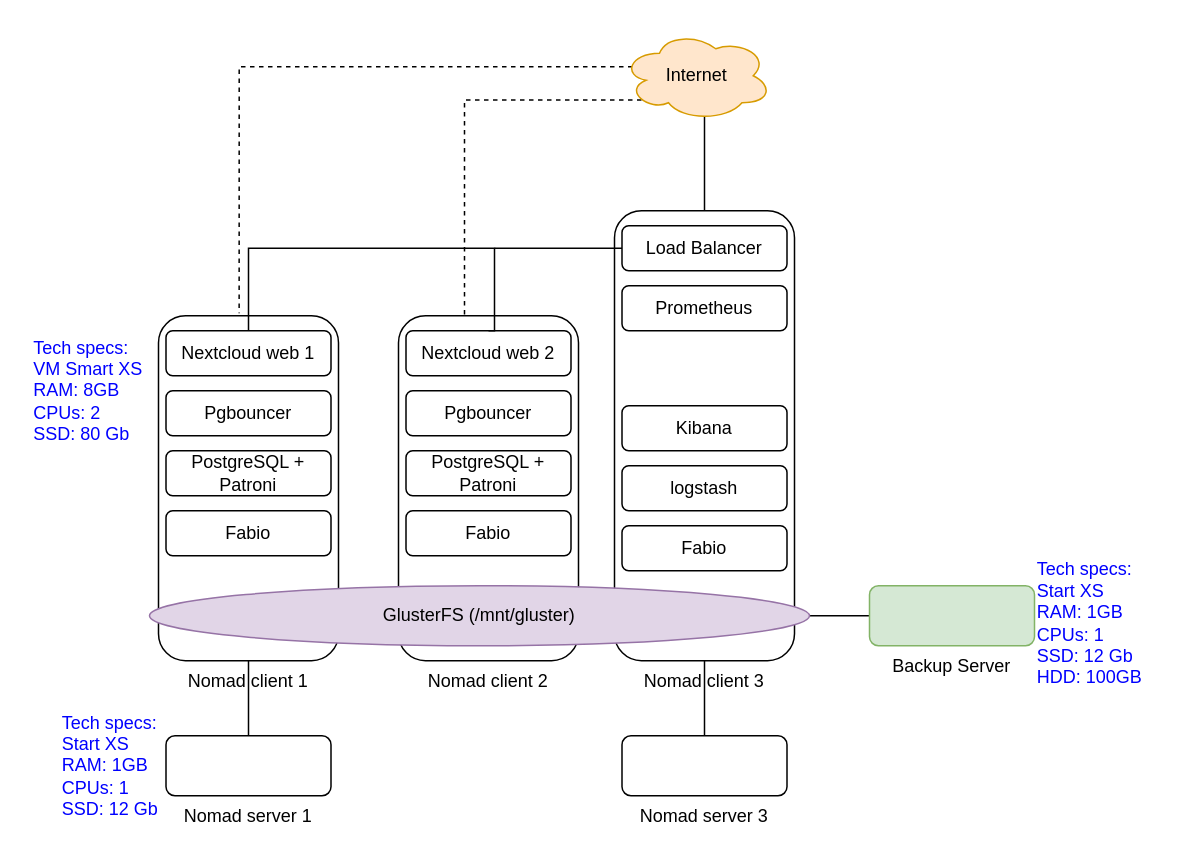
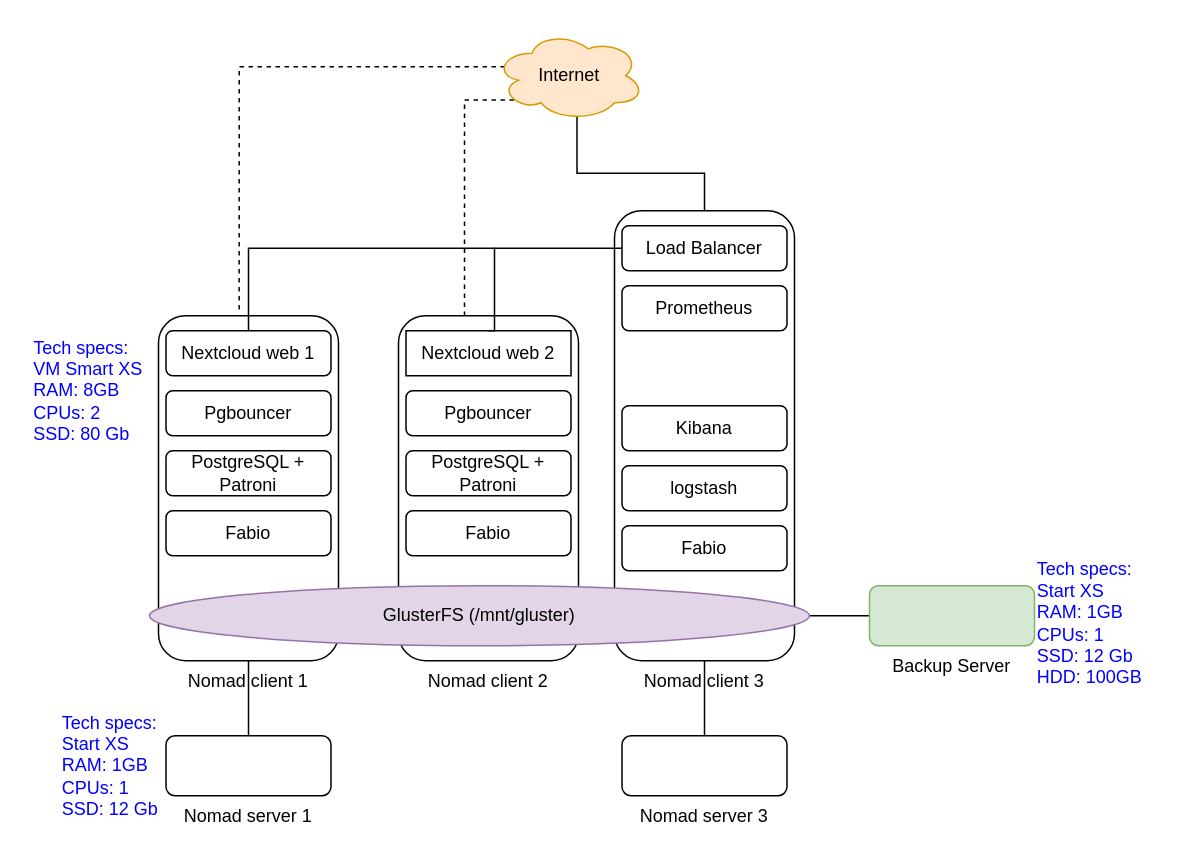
node "Internet": moved (697, 76) -> (569, 76)
node "Nextcloud web 2": shape rounded rectangle -> rectangle
